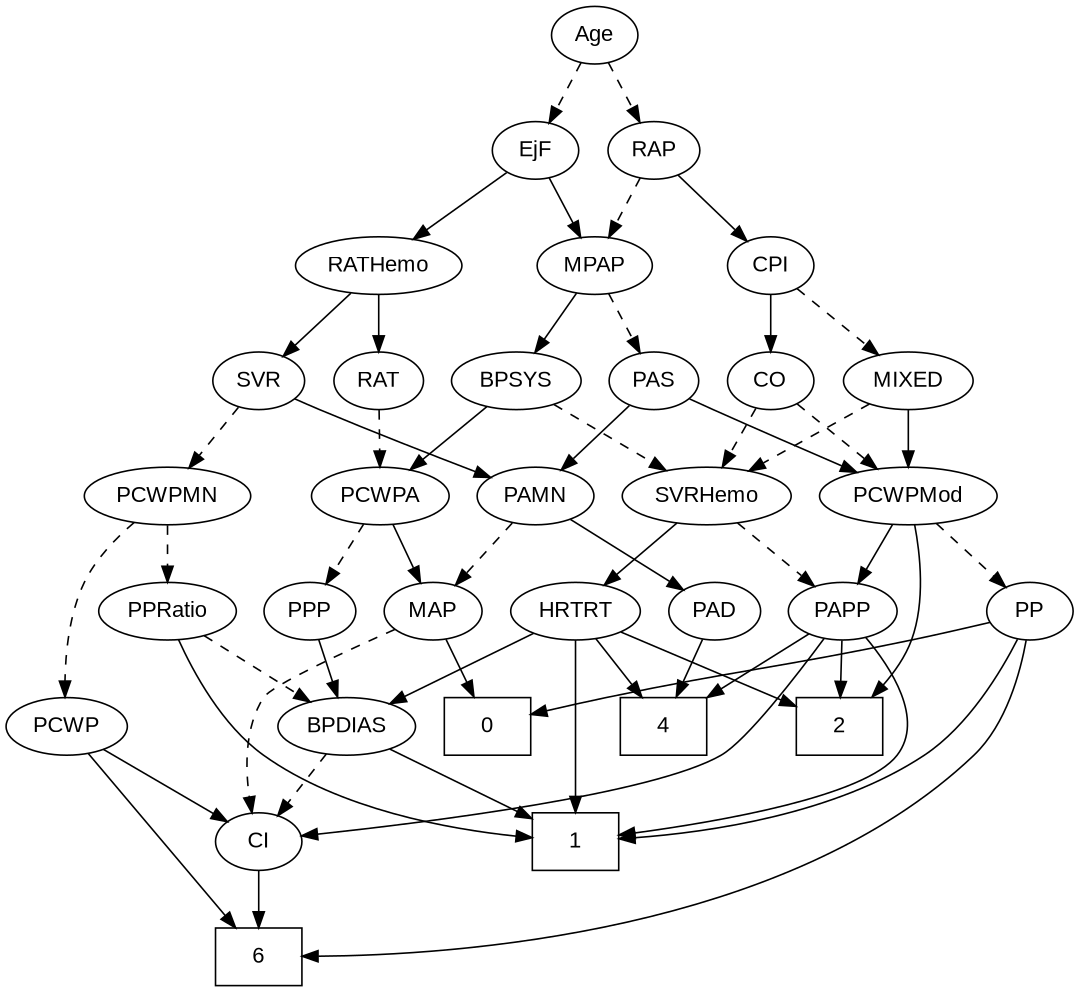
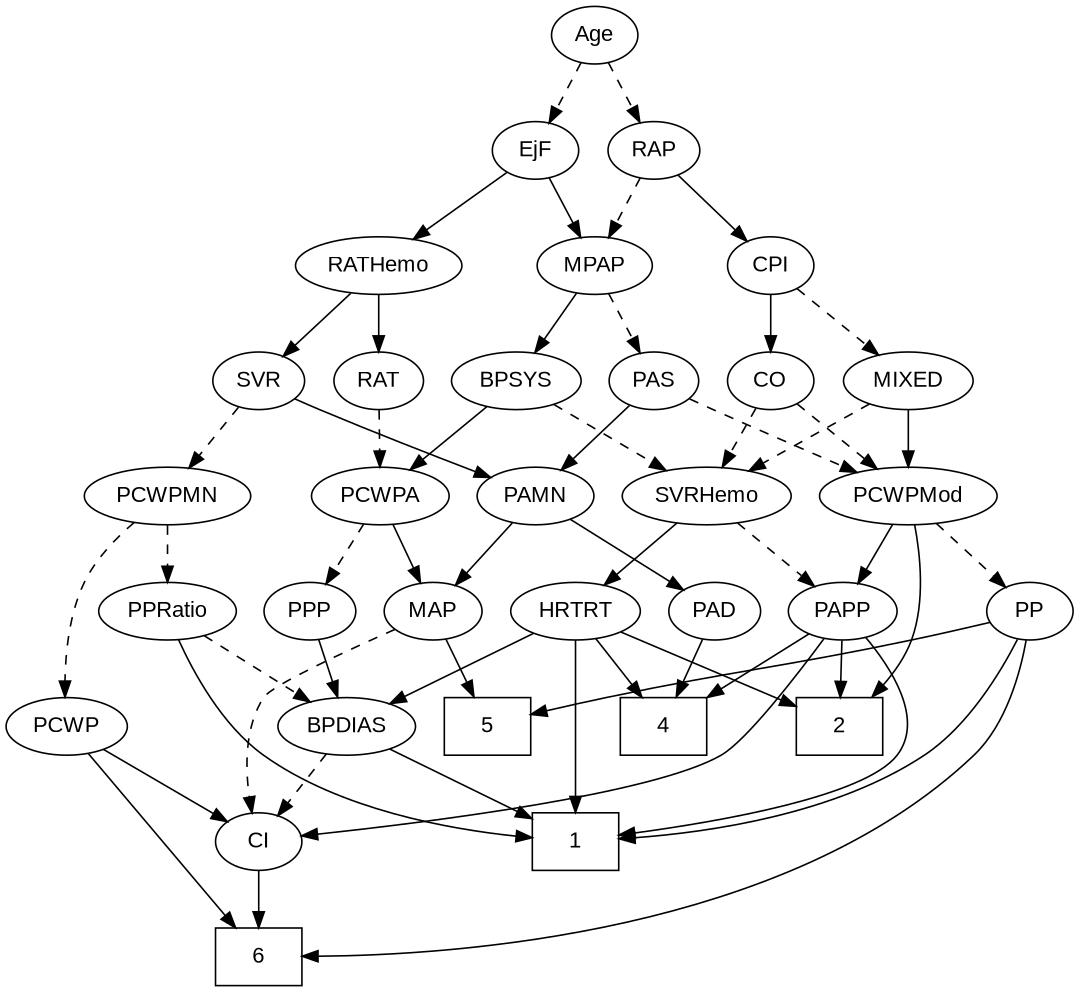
edge "PAS" -> "PCWPMod": style solid -> dashed
edge "PAMN" -> "MAP": style dashed -> solid
node "0": label "0" -> "5"
